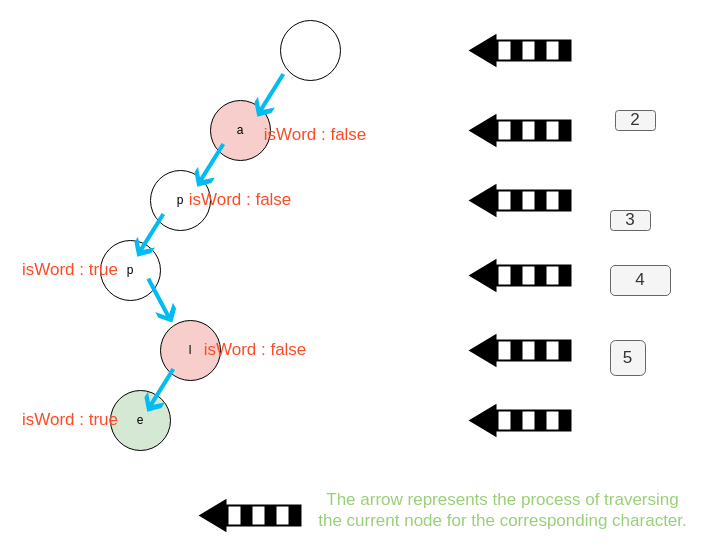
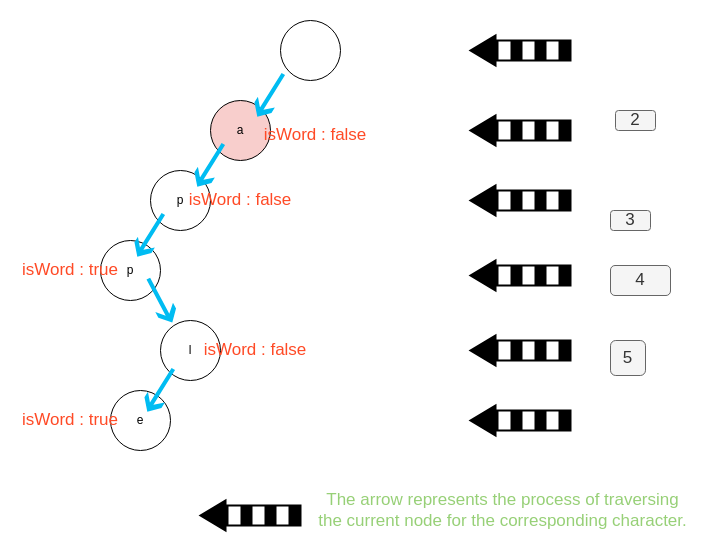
node "l": fillcolor #f8cecc -> #ffffff
node "e": fillcolor #d5e8d4 -> #ffffff
